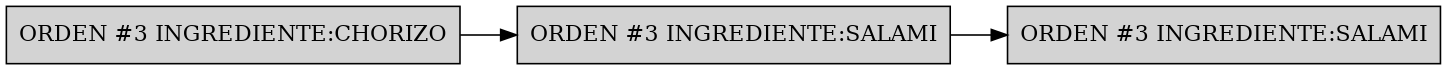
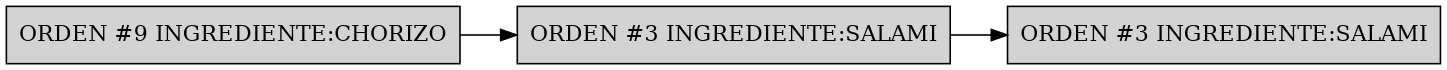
node "ORDEN #3 INGREDIENTE:CHORIZO": label "ORDEN #3 INGREDIENTE:CHORIZO" -> "ORDEN #9 INGREDIENTE:CHORIZO"
